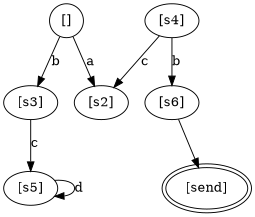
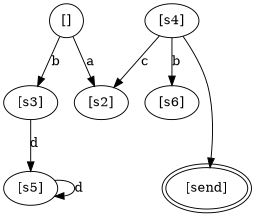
edge "[s6]" -> "[send]": now "[s4]" -> "[send]"
edge "[s3]" -> "[s5]": label "c" -> "d"
